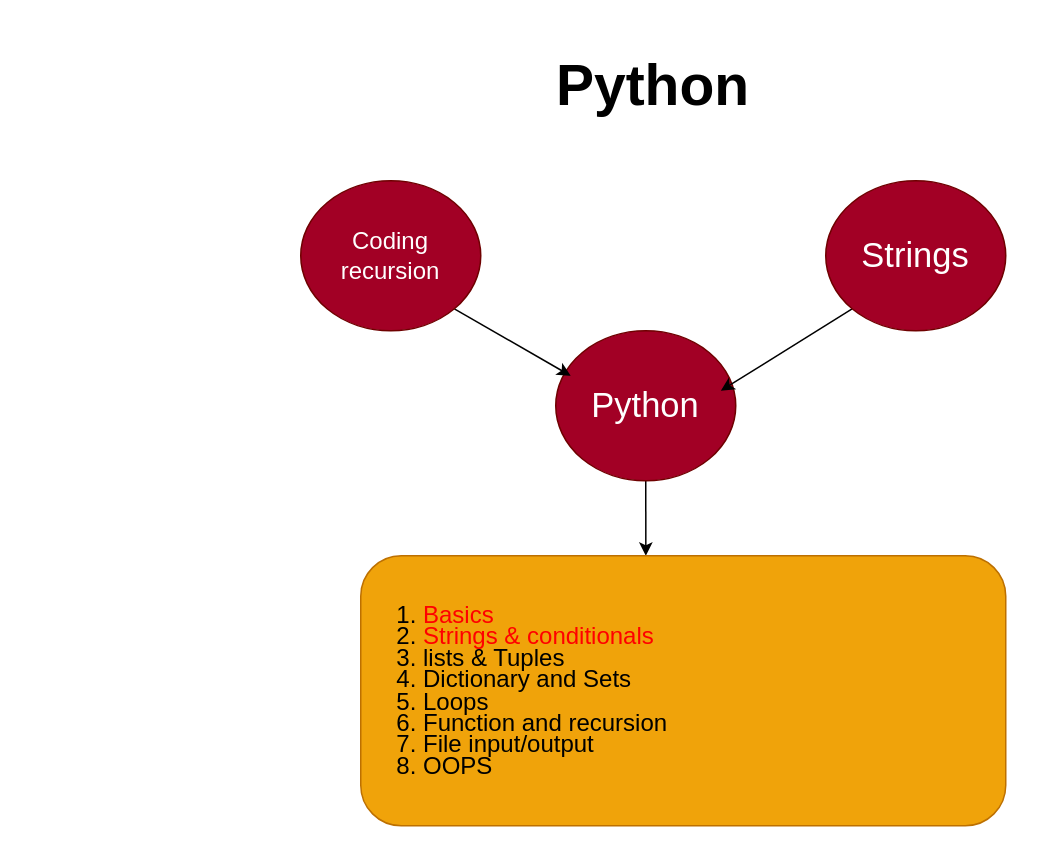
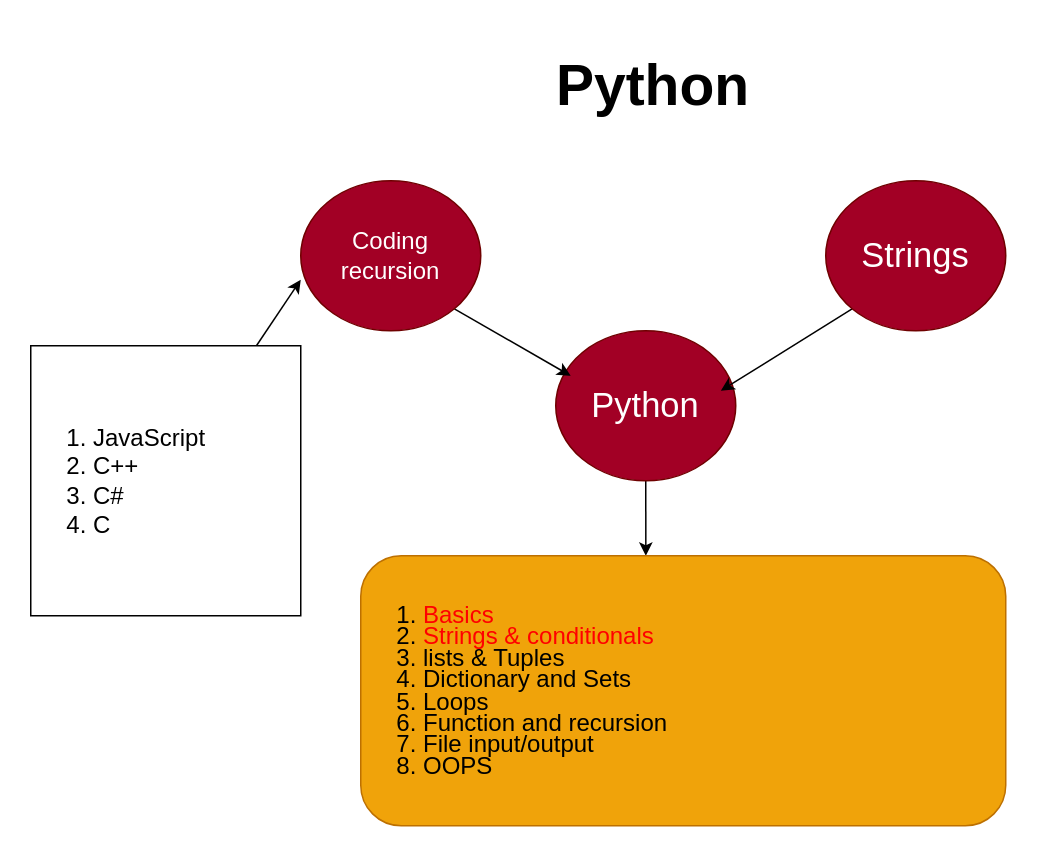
edge "JavaScript C++ C# C" -> "Coding recursion": added
node "JavaScript C++ C# C": added
